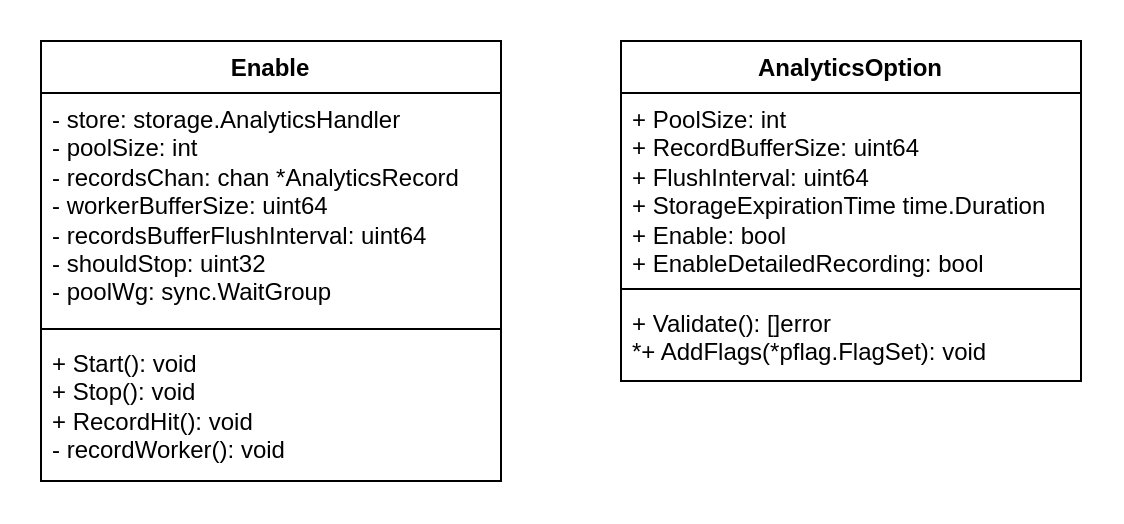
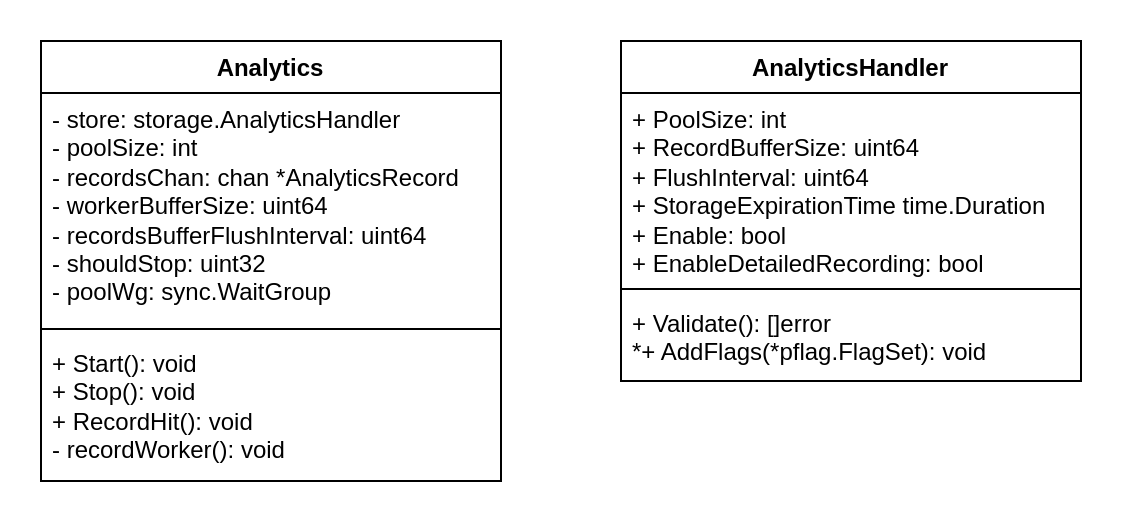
node "Enable": label "Enable" -> "Analytics"
node "AnalyticsOption": label "AnalyticsOption" -> "AnalyticsHandler"
